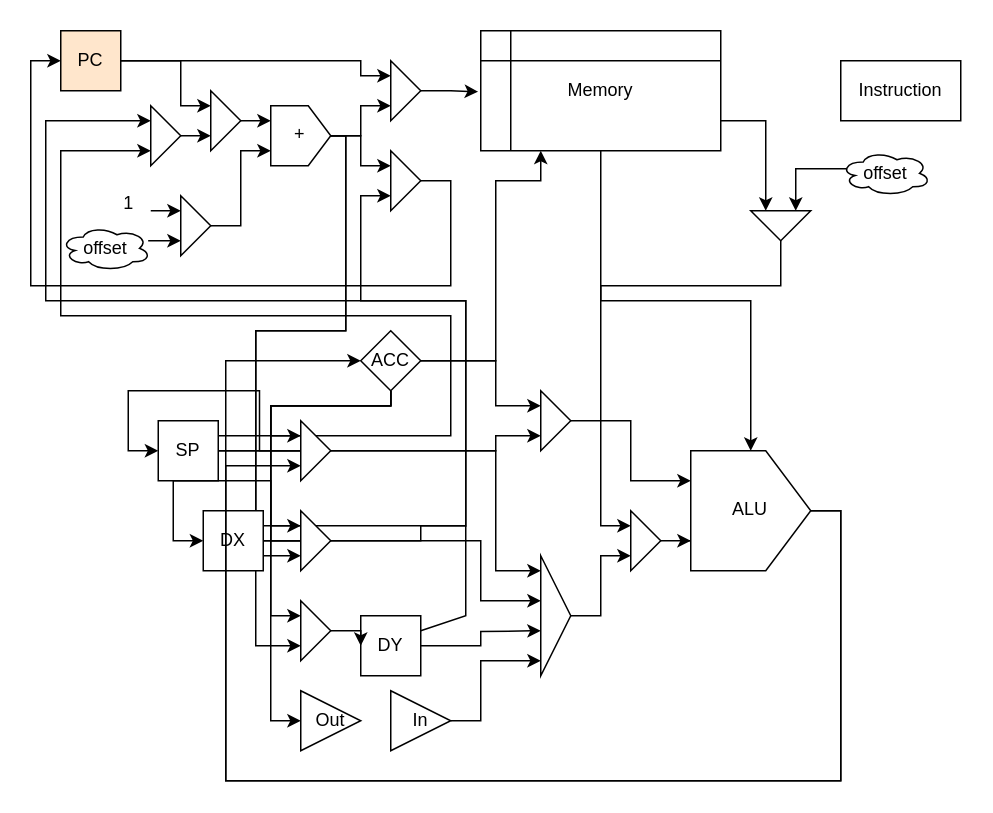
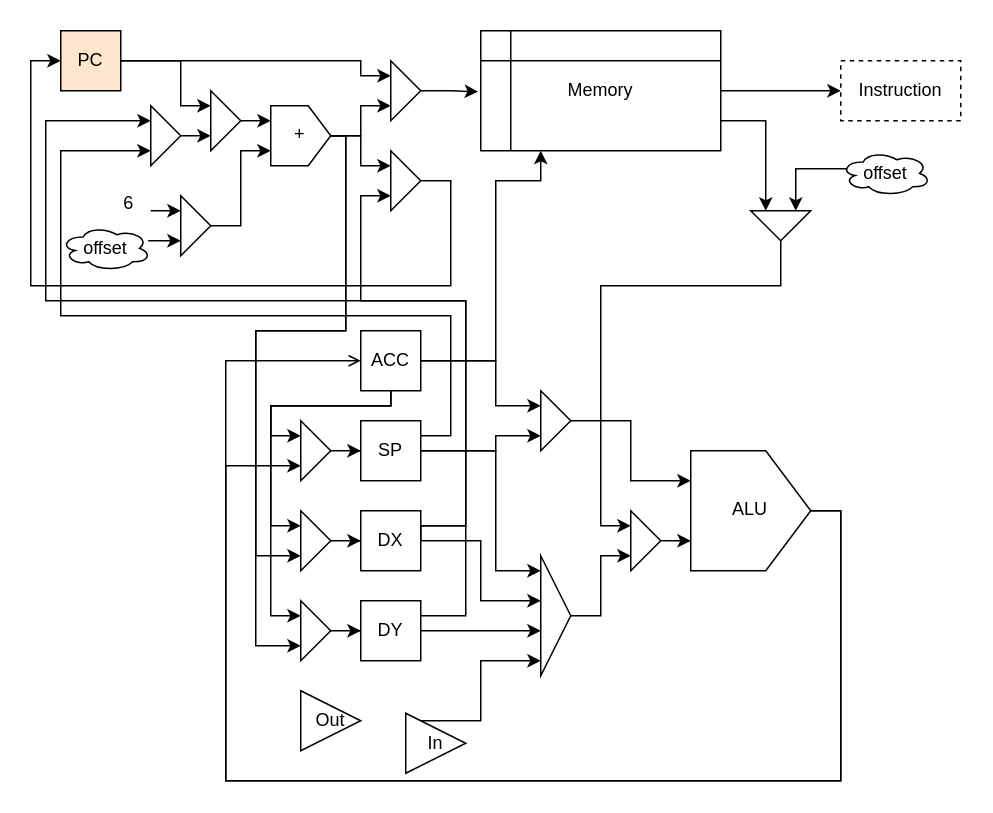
node "Instruction": style solid -> dashed
node "1": label "1" -> "6"
edge "Memory" -> "ALU": now "Memory" -> "Instruction"
edge "ALU" -> "ACC": arrowhead classic -> open
node "ACC": shape diamond -> rectangle
node "SP": moved (188, 451) -> (391, 451)
node "DX": moved (233, 541) -> (391, 541)
node "DY": moved (391, 646) -> (391, 631)
edge "ACC" -> "Out": removed
node "In": moved (421, 721) -> (436, 743)
